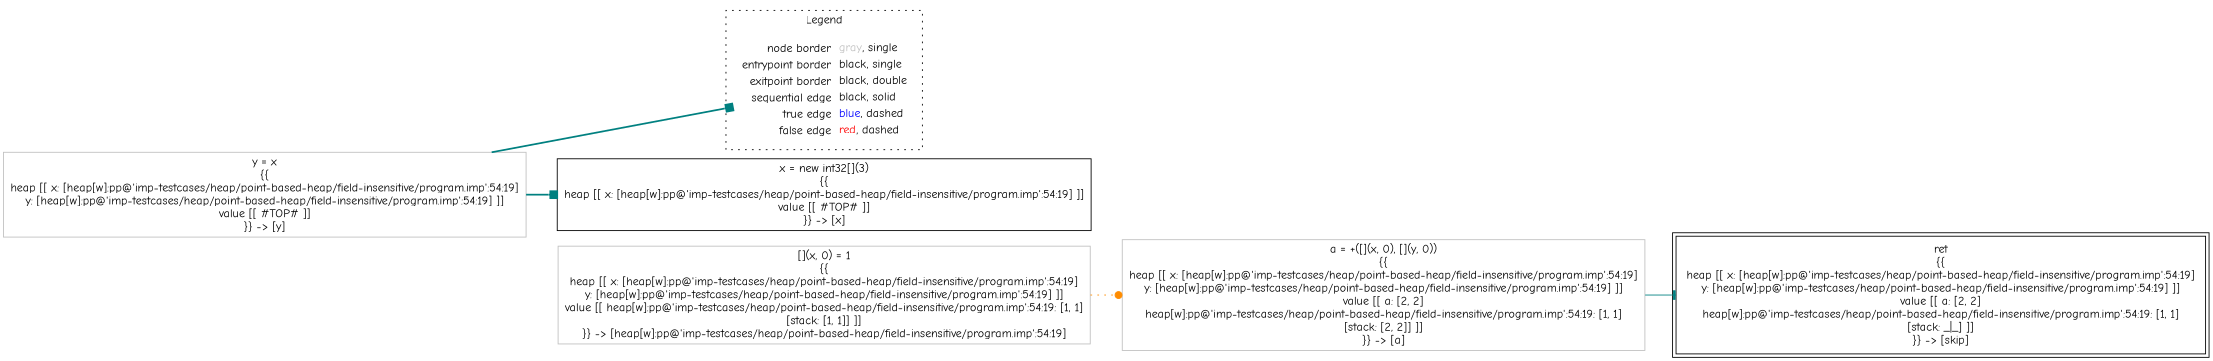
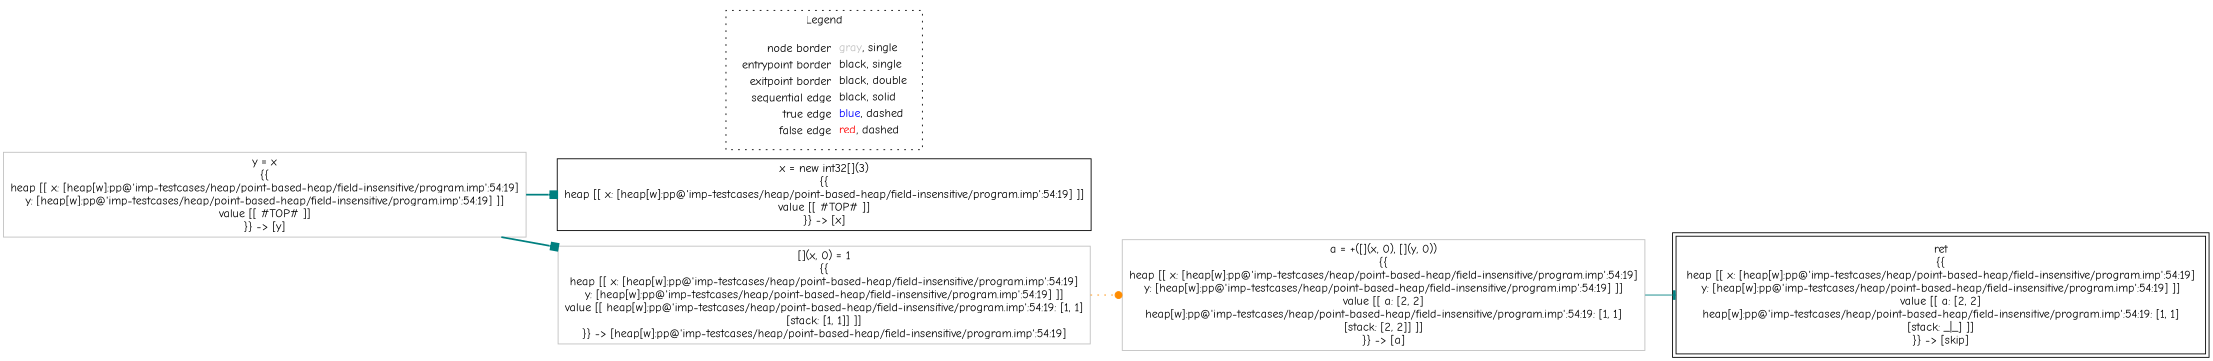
edge "y = x" -> "node border": now "y = x" -> "[](x, 0) = 1"
